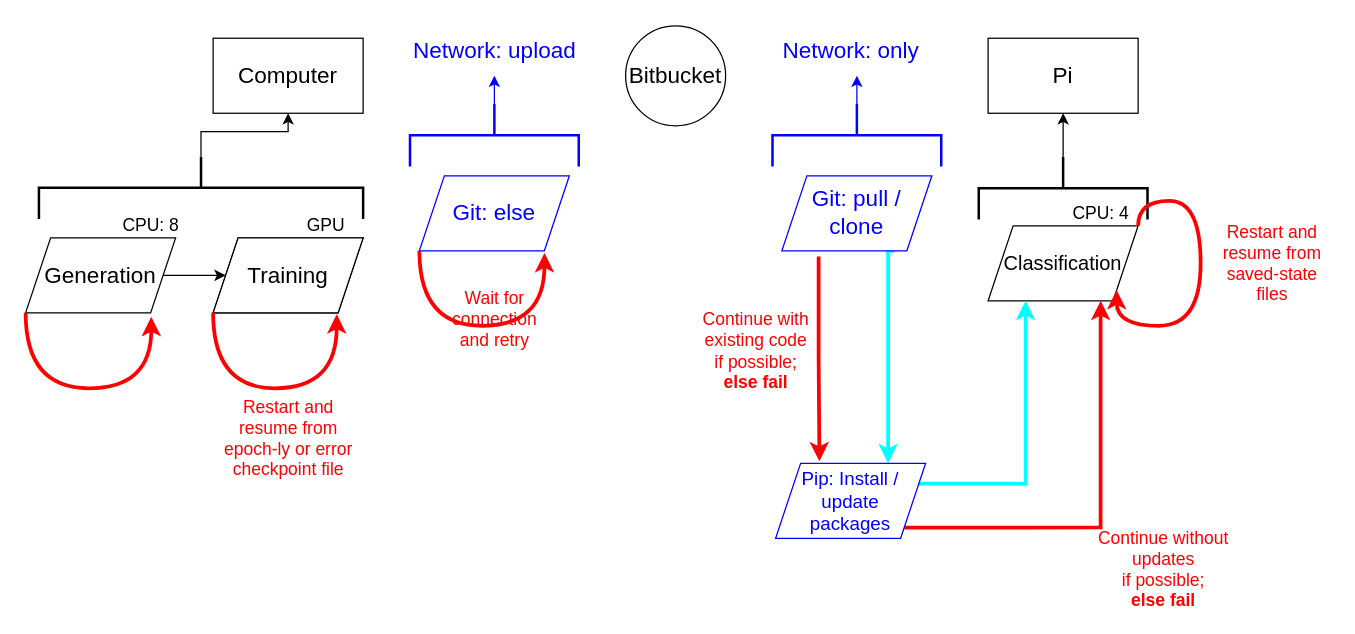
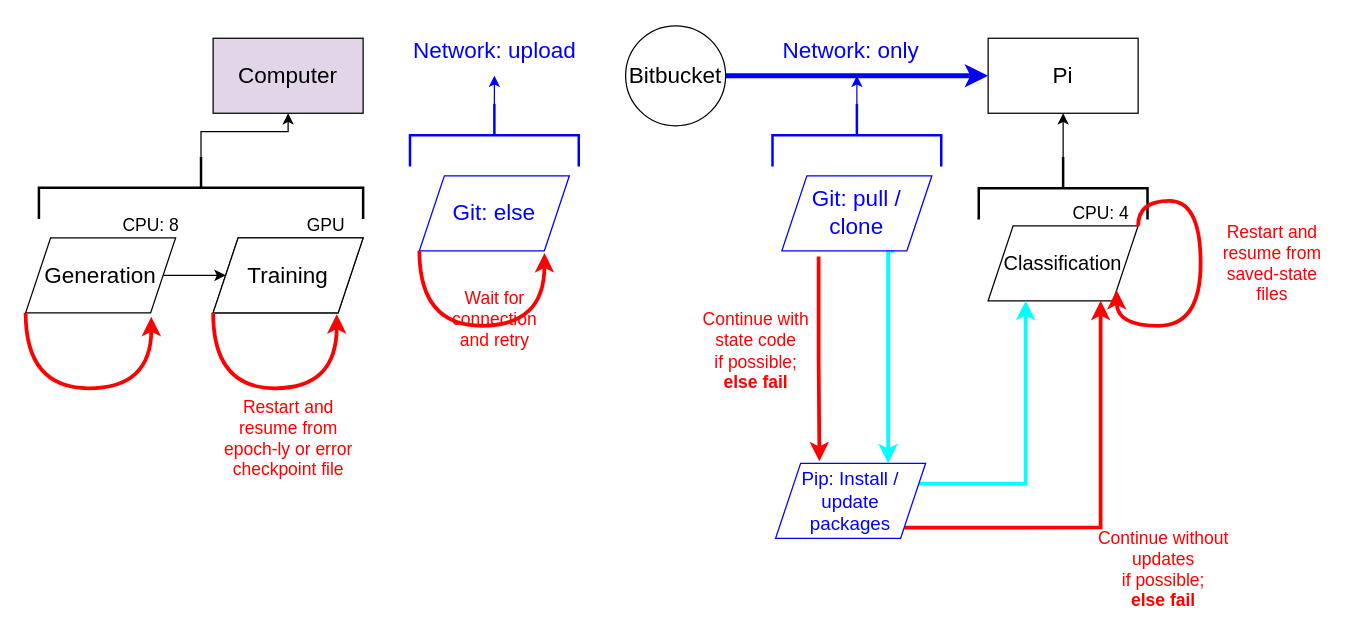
node "Computer": fillcolor #ffffff -> #e1d5e7
edge "Bitbucket" -> "Pi": added
node "Continue with existing code if possible; else fail": label "Continue with existing code if possible; else fail" -> "Continue with state code if possible; else fail"
